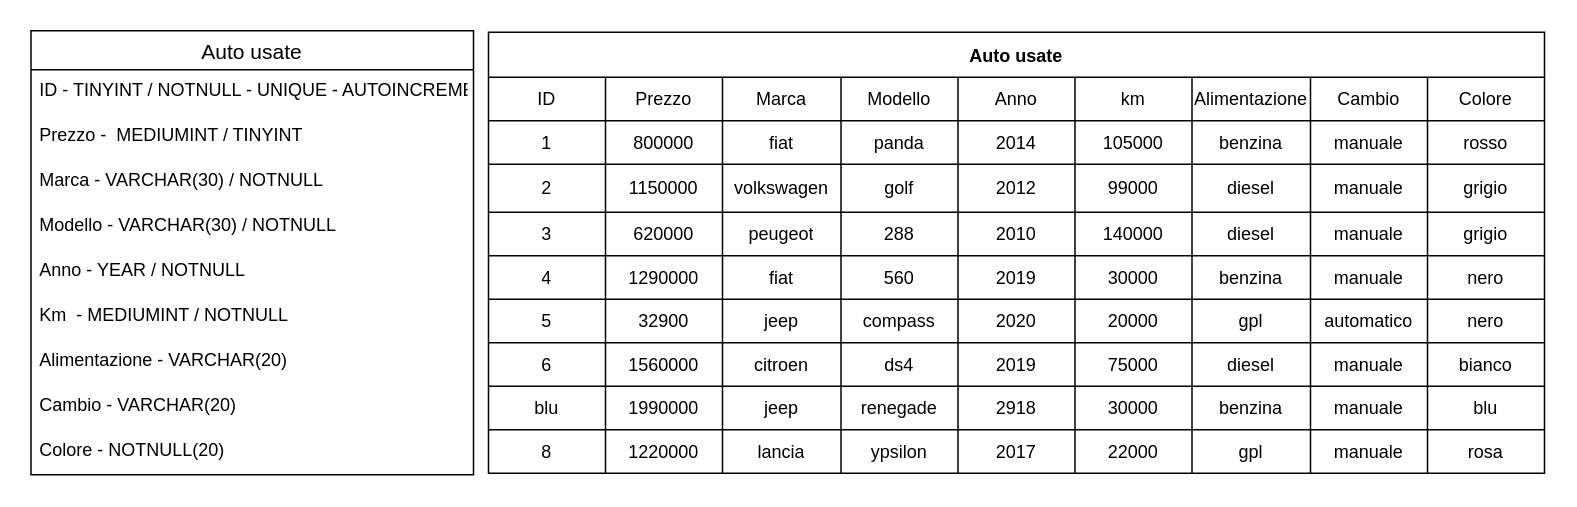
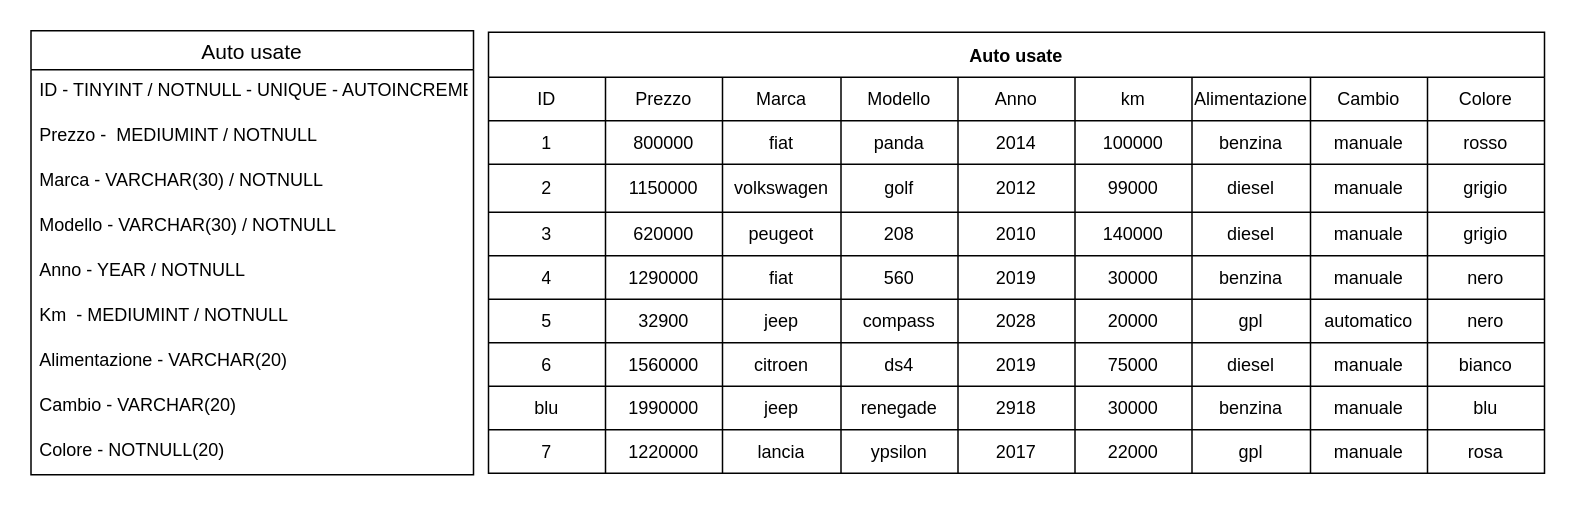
node "Prezzo - MEDIUMINT / TINYINT": label "Prezzo - MEDIUMINT / TINYINT" -> "Prezzo - MEDIUMINT / NOTNULL"
node "105000": label "105000" -> "100000"
node "288": label "288" -> "208"
node "2020": label "2020" -> "2028"
node "8": label "8" -> "7"
